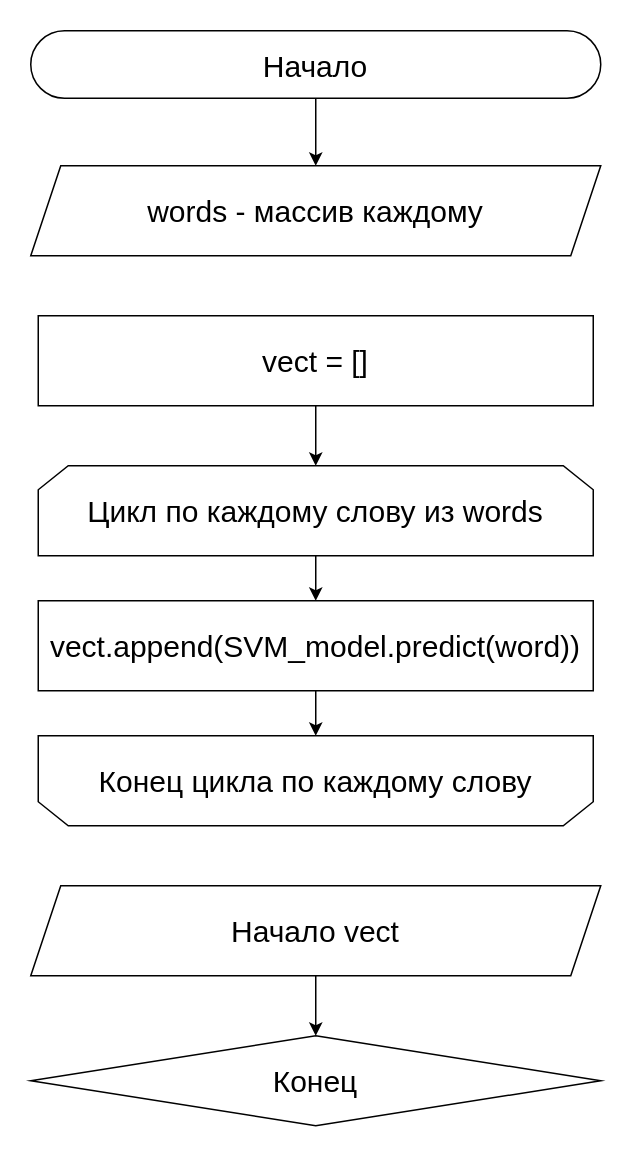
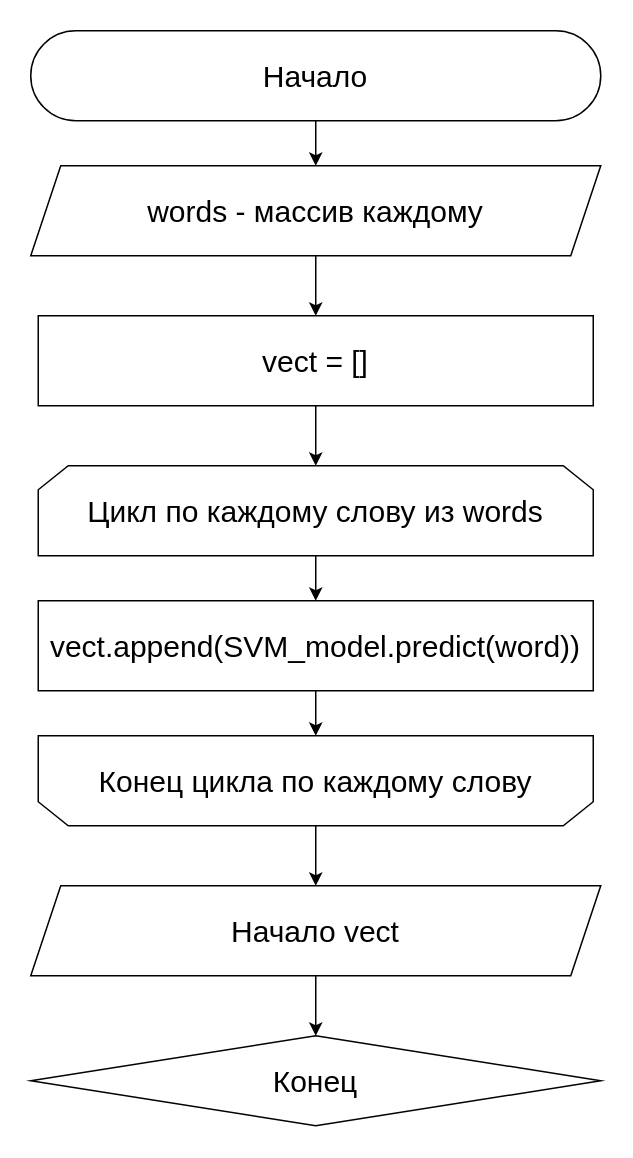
node "Начало": size 570x68 -> 570x90
edge "words - массив каждому" -> "vect = []": added
edge "Конец цикла по каждому слову" -> "Начало vect": added
